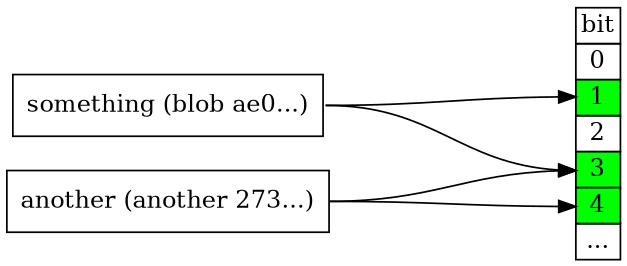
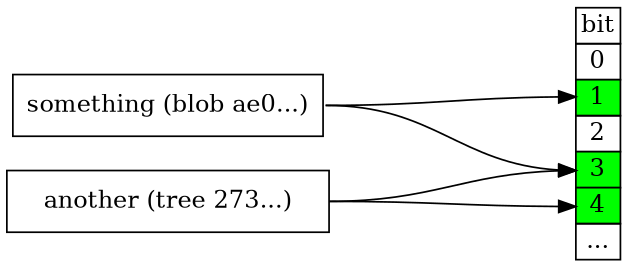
node "another (another 273...)": label "another (another 273...)" -> "another (tree 273...)"
